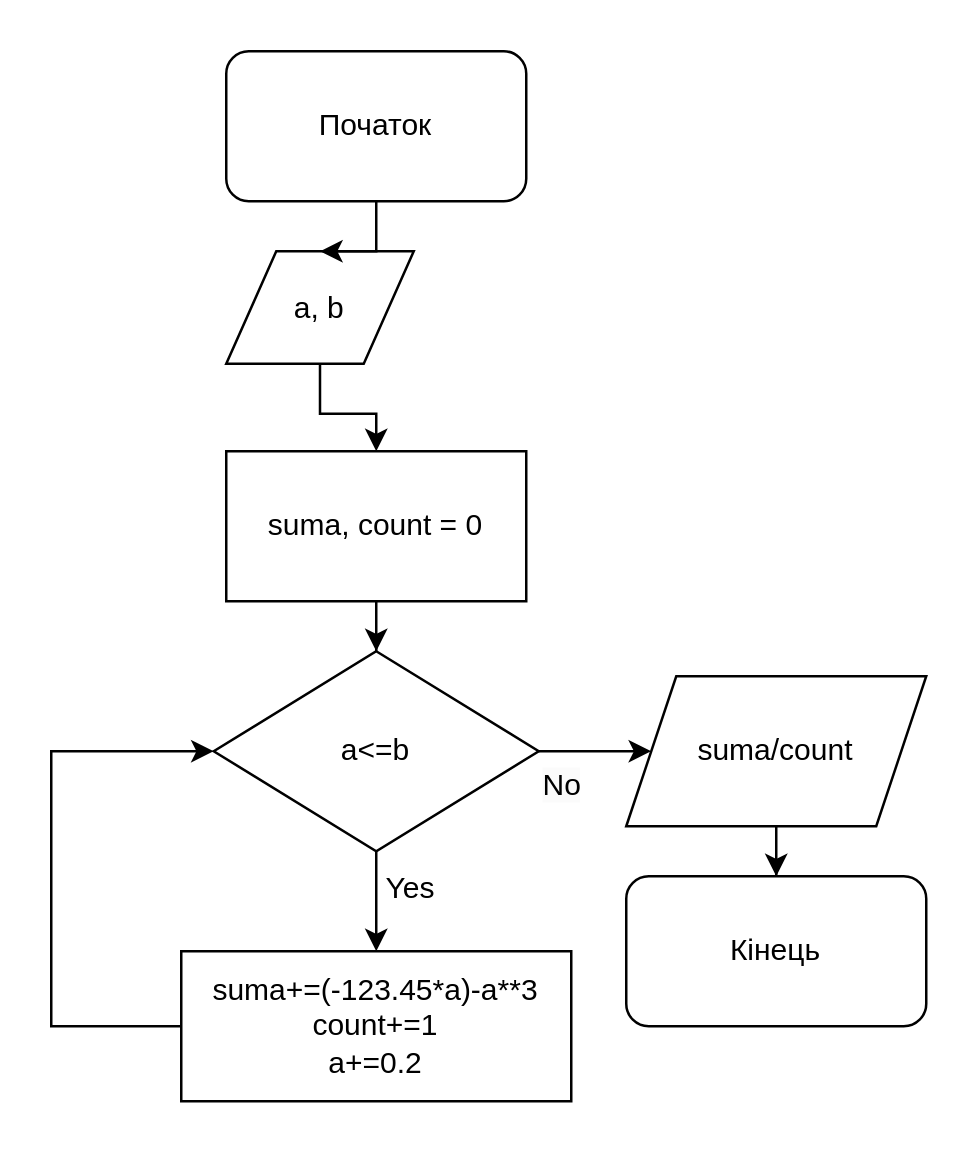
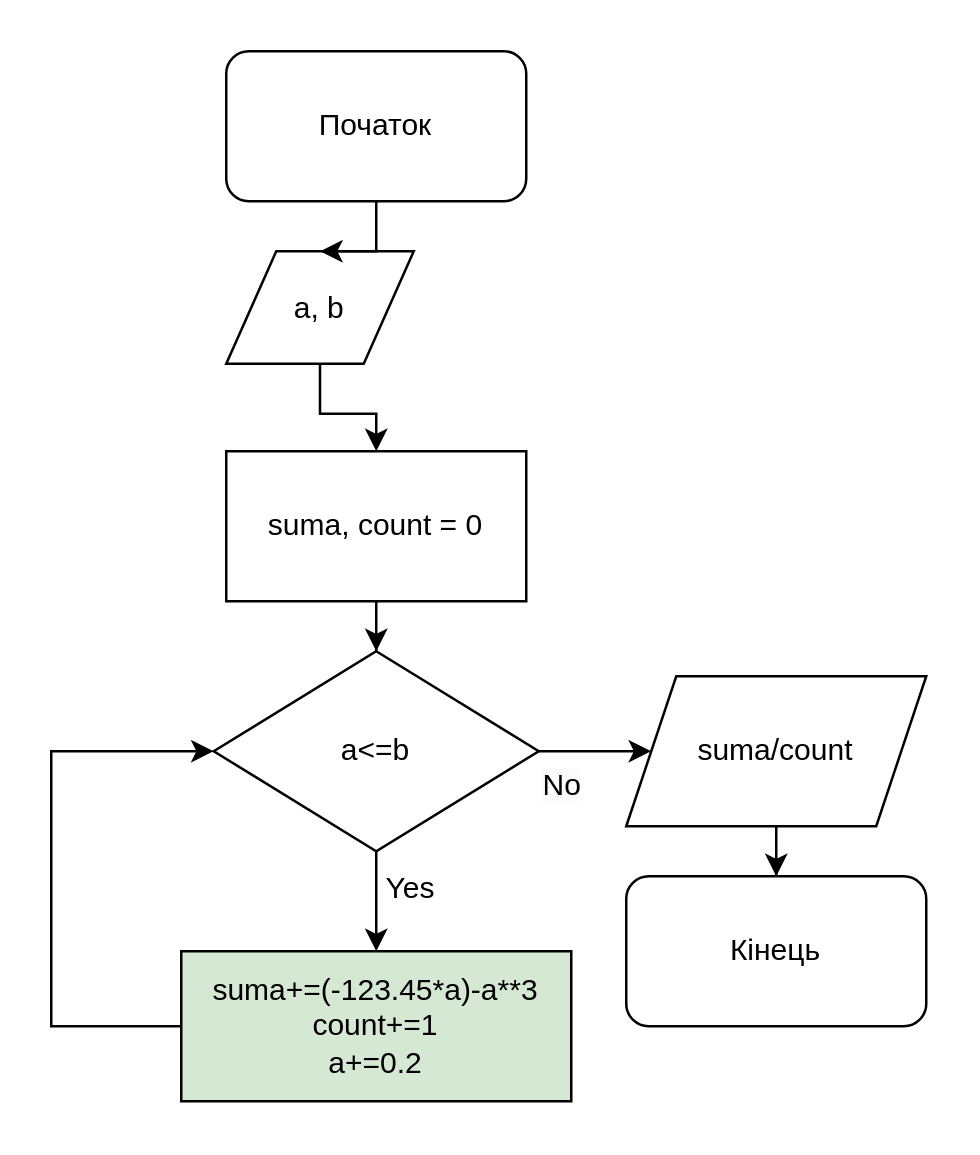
node "suma+=(-123.45*a)-a**3 count+=1 a+=0.2": fillcolor #ffffff -> #d5e8d4
